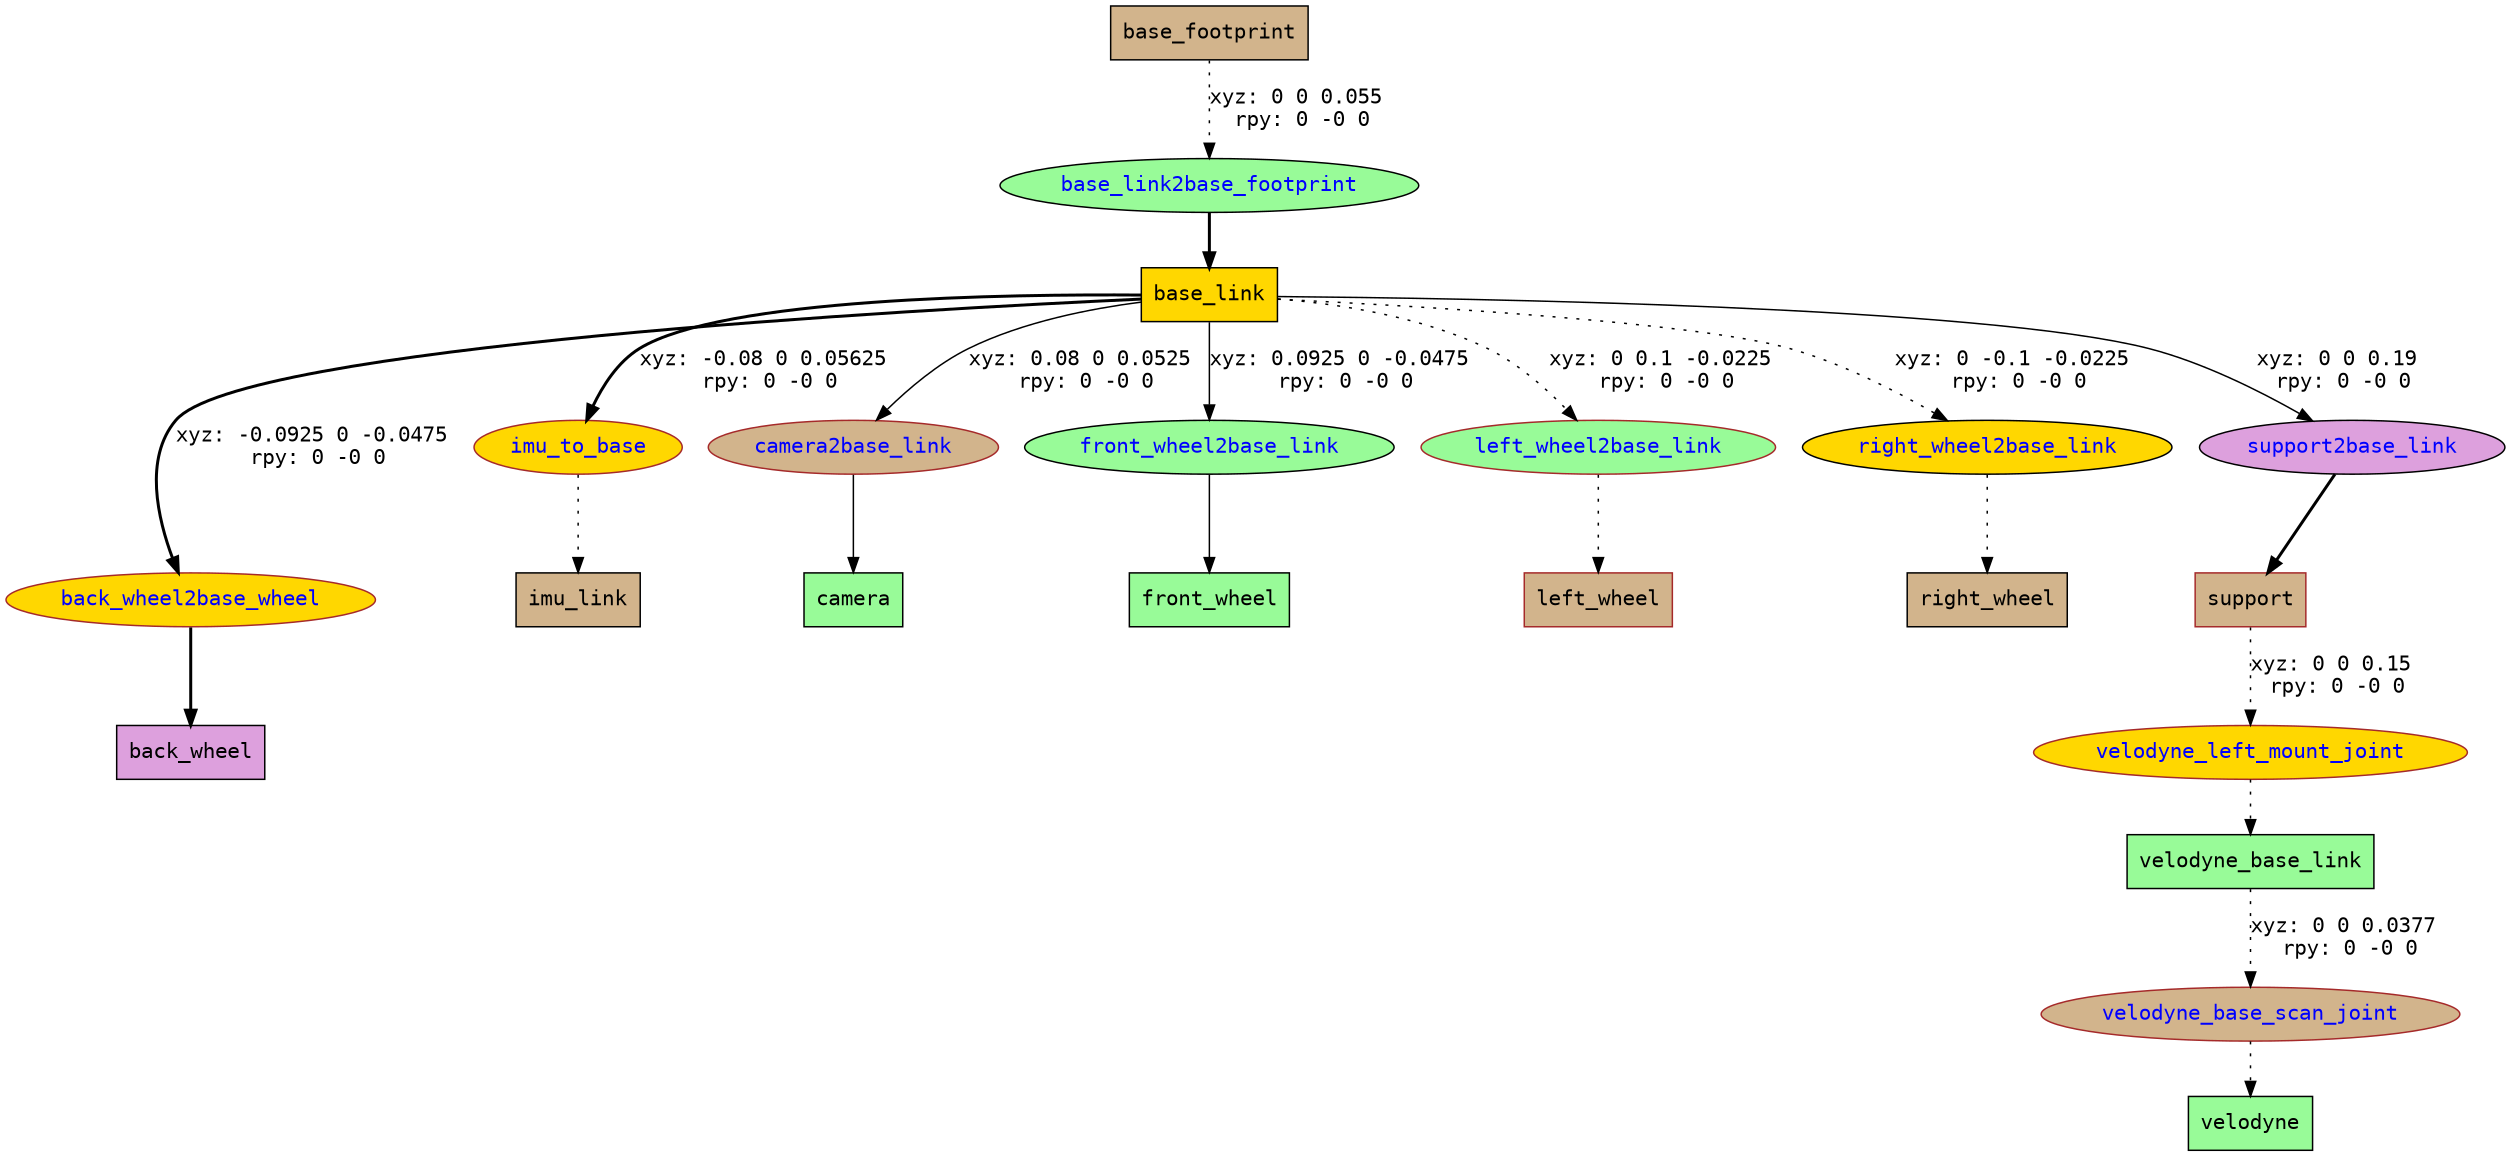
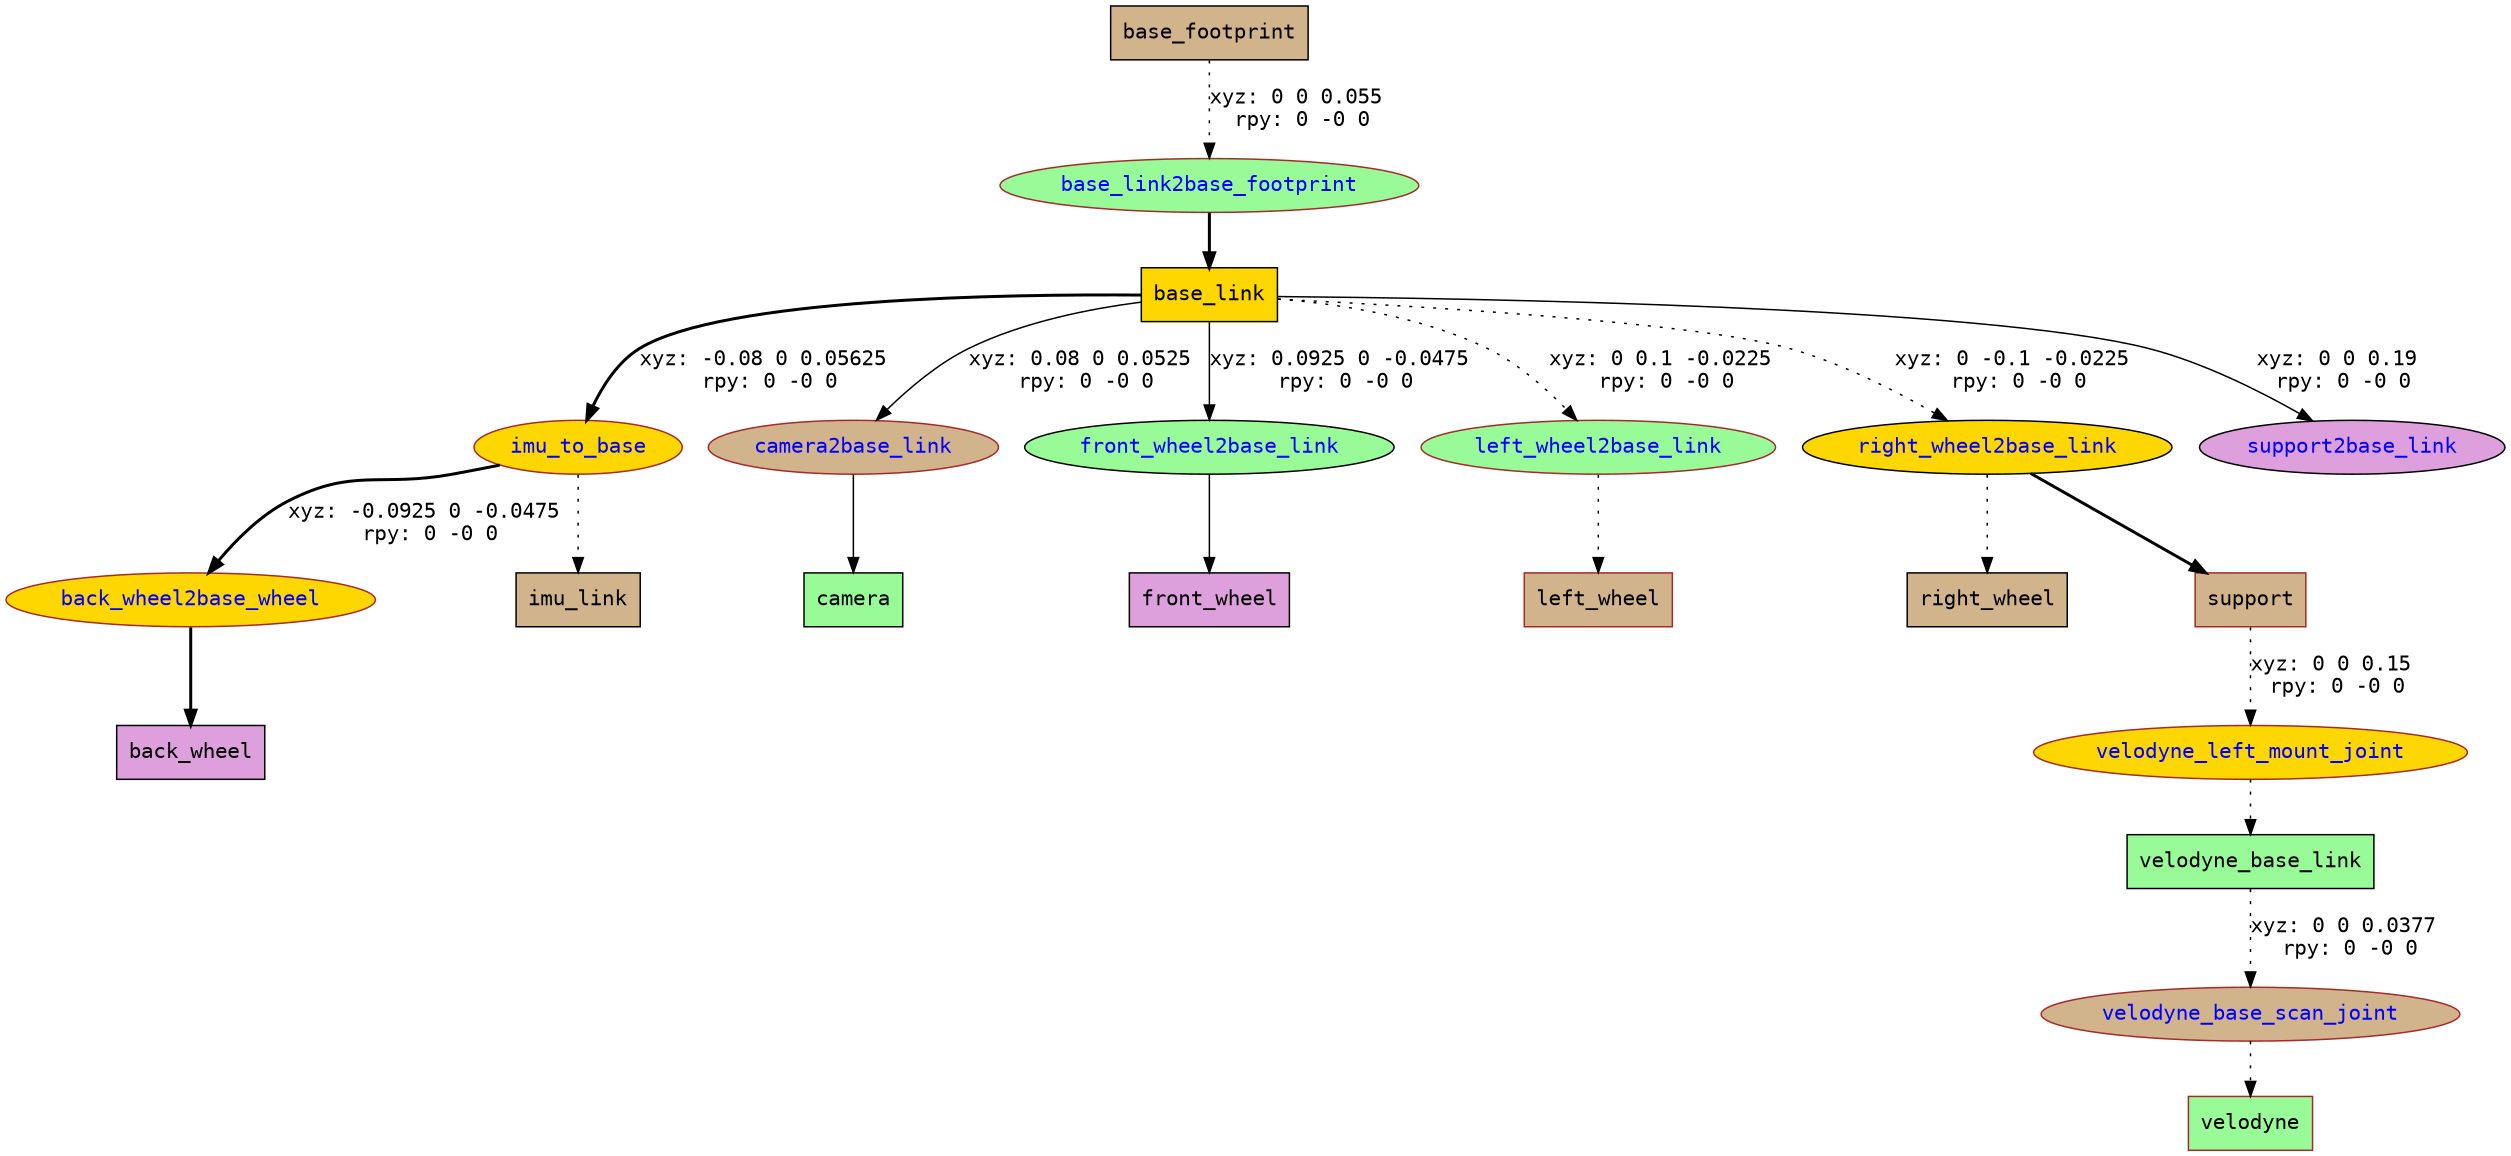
node "base_link2base_footprint": color black -> brown
edge "base_link" -> "back_wheel2base_wheel": now "imu_to_base" -> "back_wheel2base_wheel"
edge "support2base_link" -> "support": now "right_wheel2base_link" -> "support"
node "front_wheel": fillcolor palegreen -> plum
node "velodyne": color black -> brown
